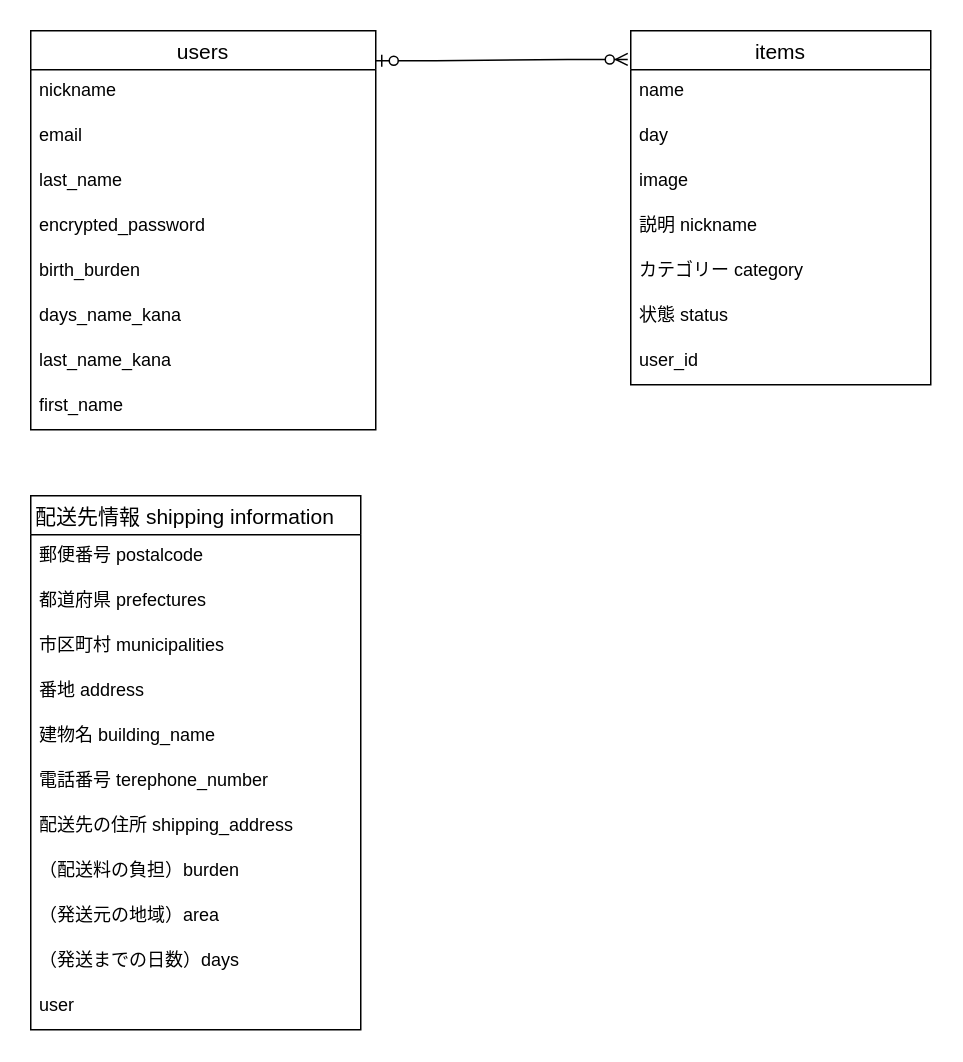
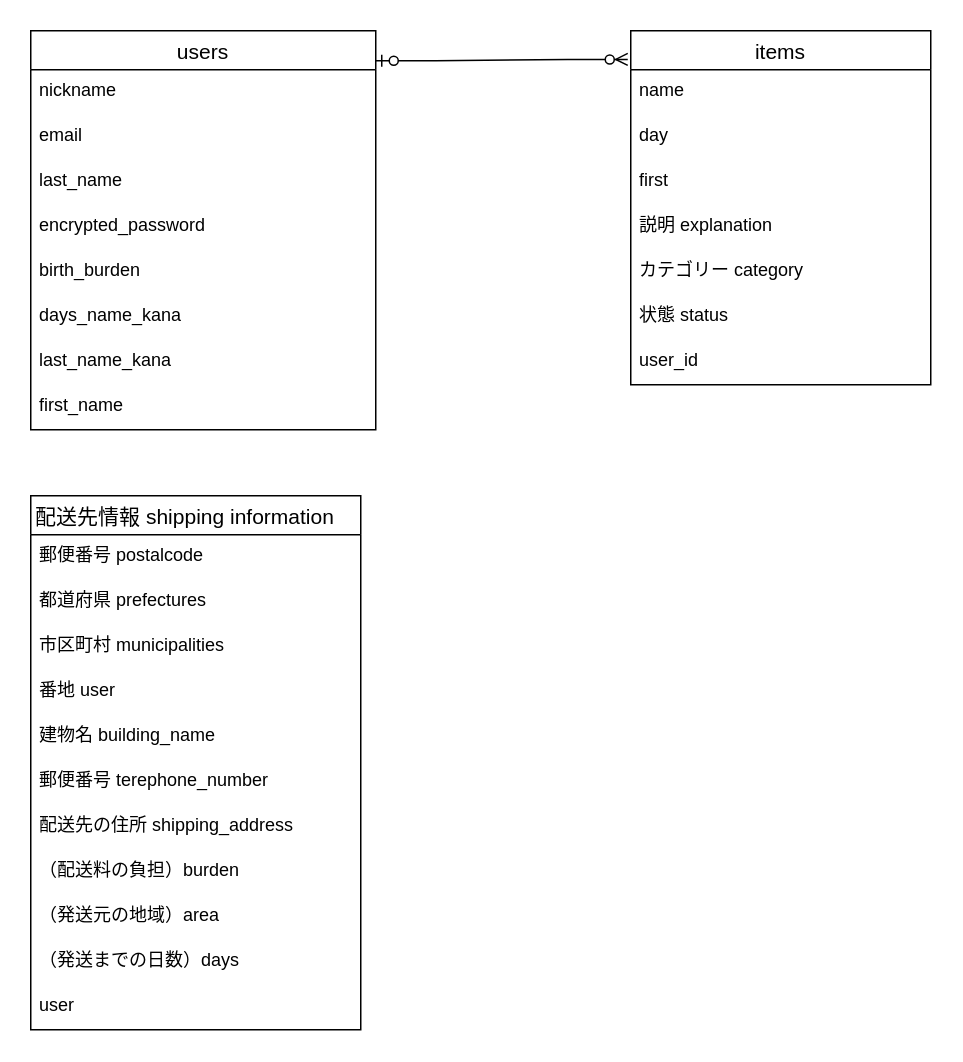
node "image": label "image" -> "first"
node "説明 nickname": label "説明 nickname" -> "説明 explanation"
node "番地 address": label "番地 address" -> "番地 user"
node "電話番号 terephone_number": label "電話番号 terephone_number" -> "郵便番号 terephone_number"
